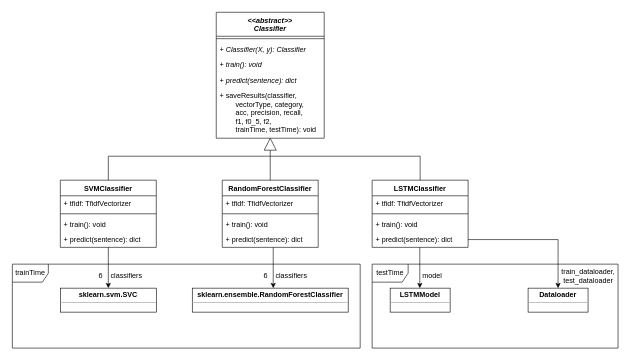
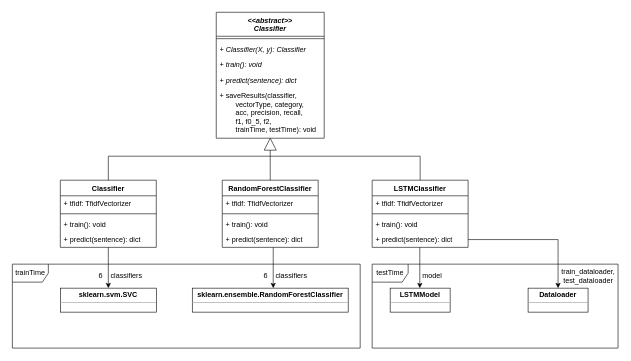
node "SVMClassifier": label "SVMClassifier" -> "Classifier"
